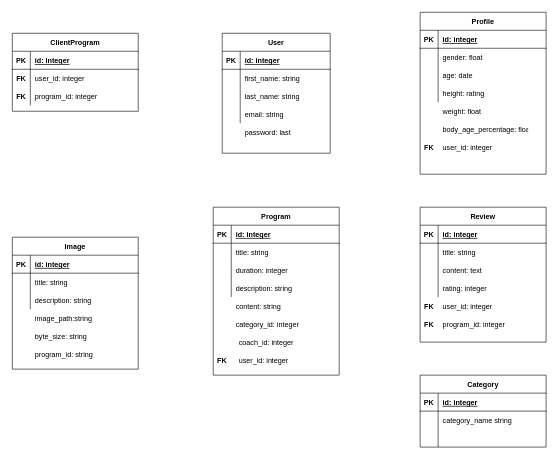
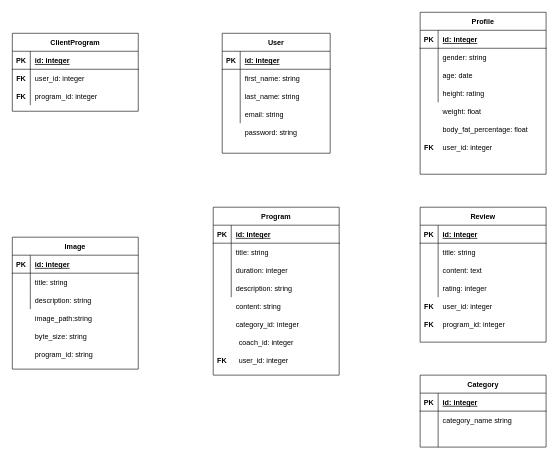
node "gender: float": label "gender: float" -> "gender: string"
node "body_age_percentage: float": label "body_age_percentage: float" -> "body_fat_percentage: float"
node "password: last": label "password: last" -> "password: string"
